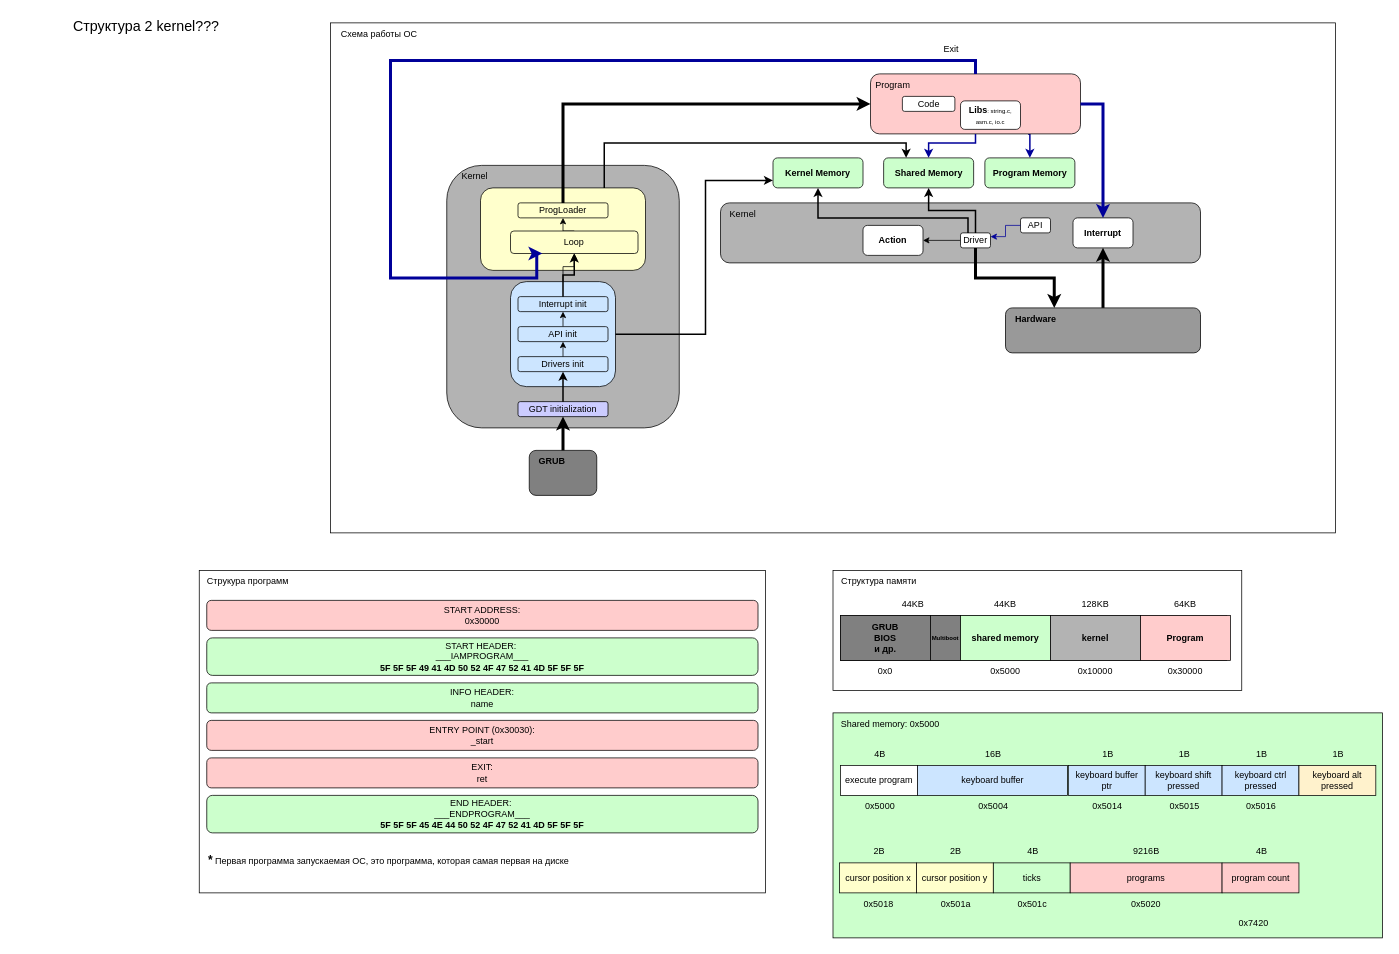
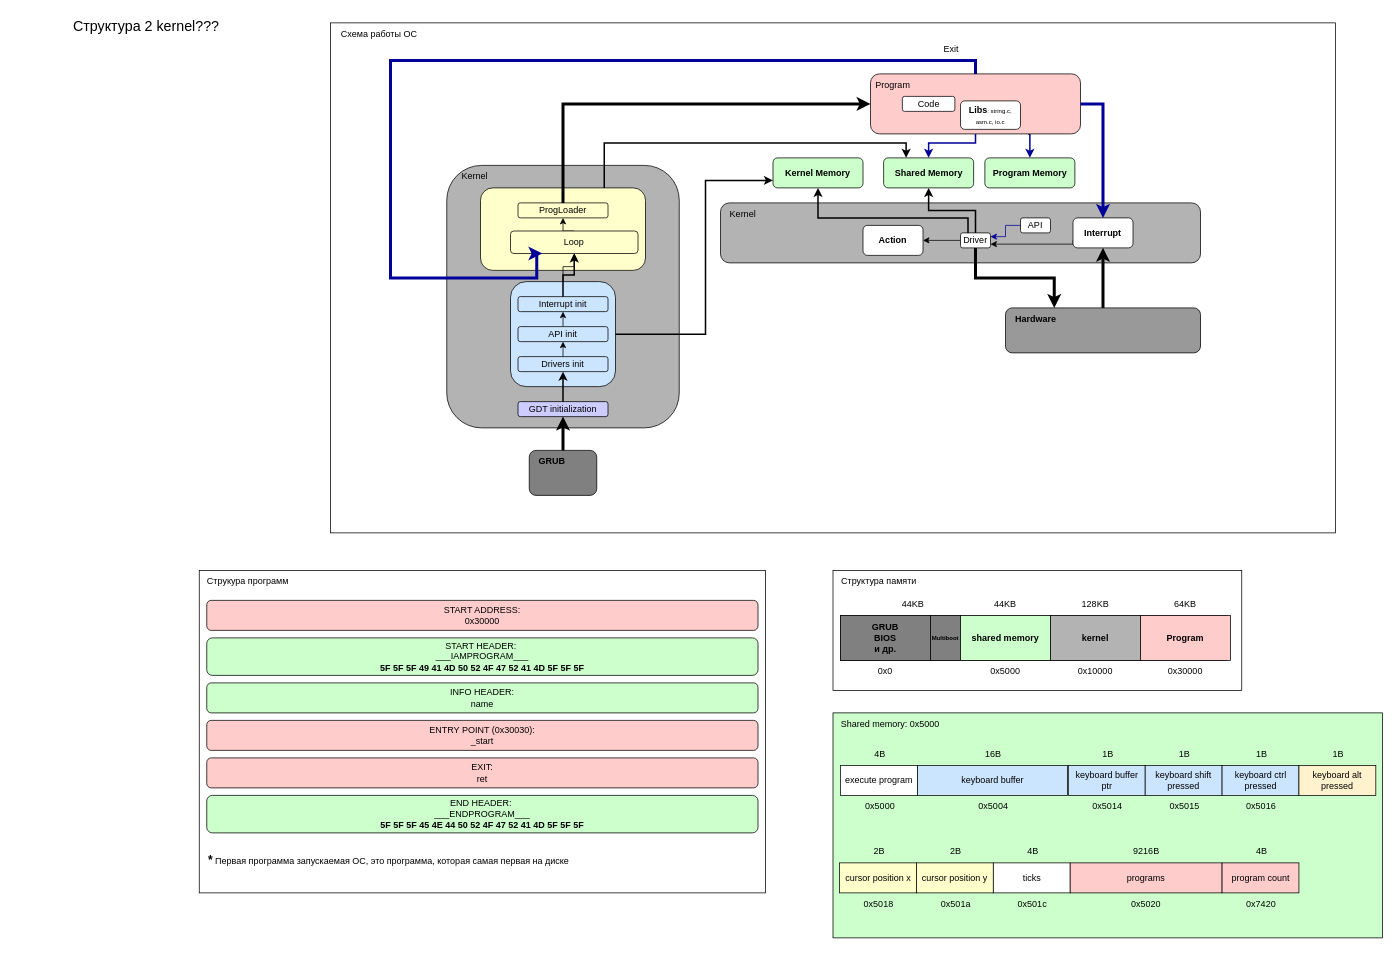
edge "Interrupt" -> "Driver": added
node "ticks": fillcolor #ccffcc -> #ffffff
node "0x7420": moved (1254, 923) -> (1261, 904)
